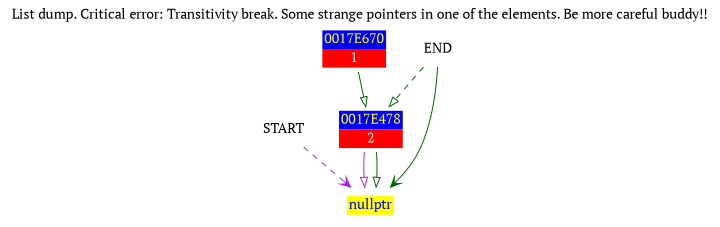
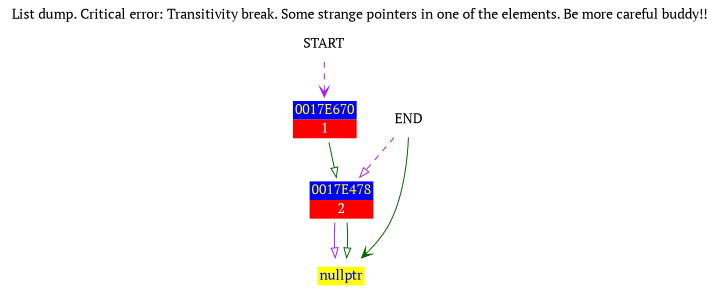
edge "END" -> "0017E478": color darkgreen -> purple
edge "START" -> "nullptr": now "START" -> "0017E670"
